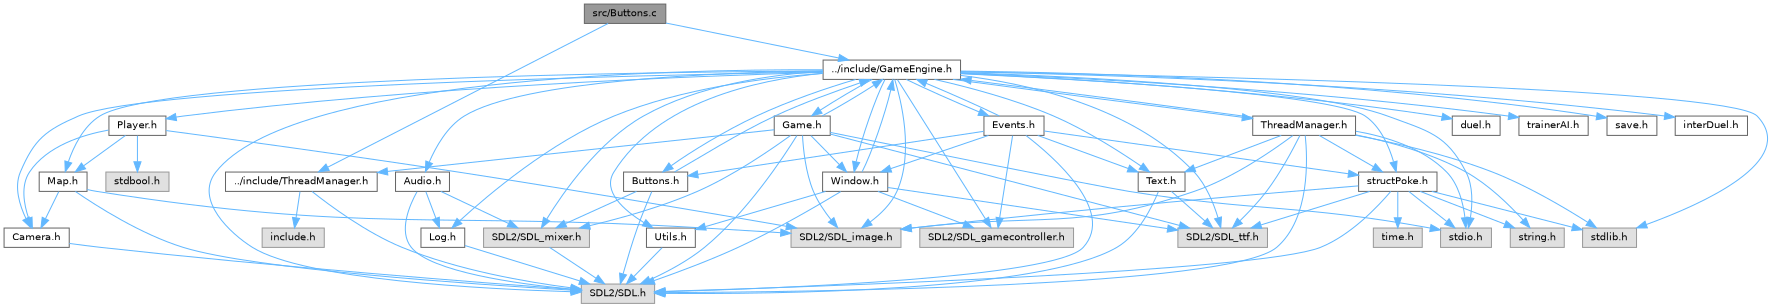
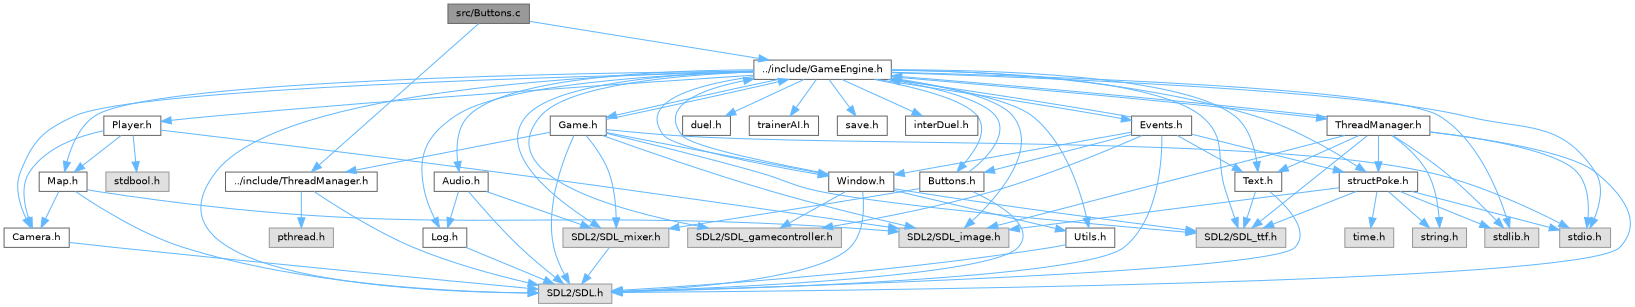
node "include.h": label "include.h" -> "pthread.h"
edge "structPoke.h" -> "SDL2/SDL.h": removed
